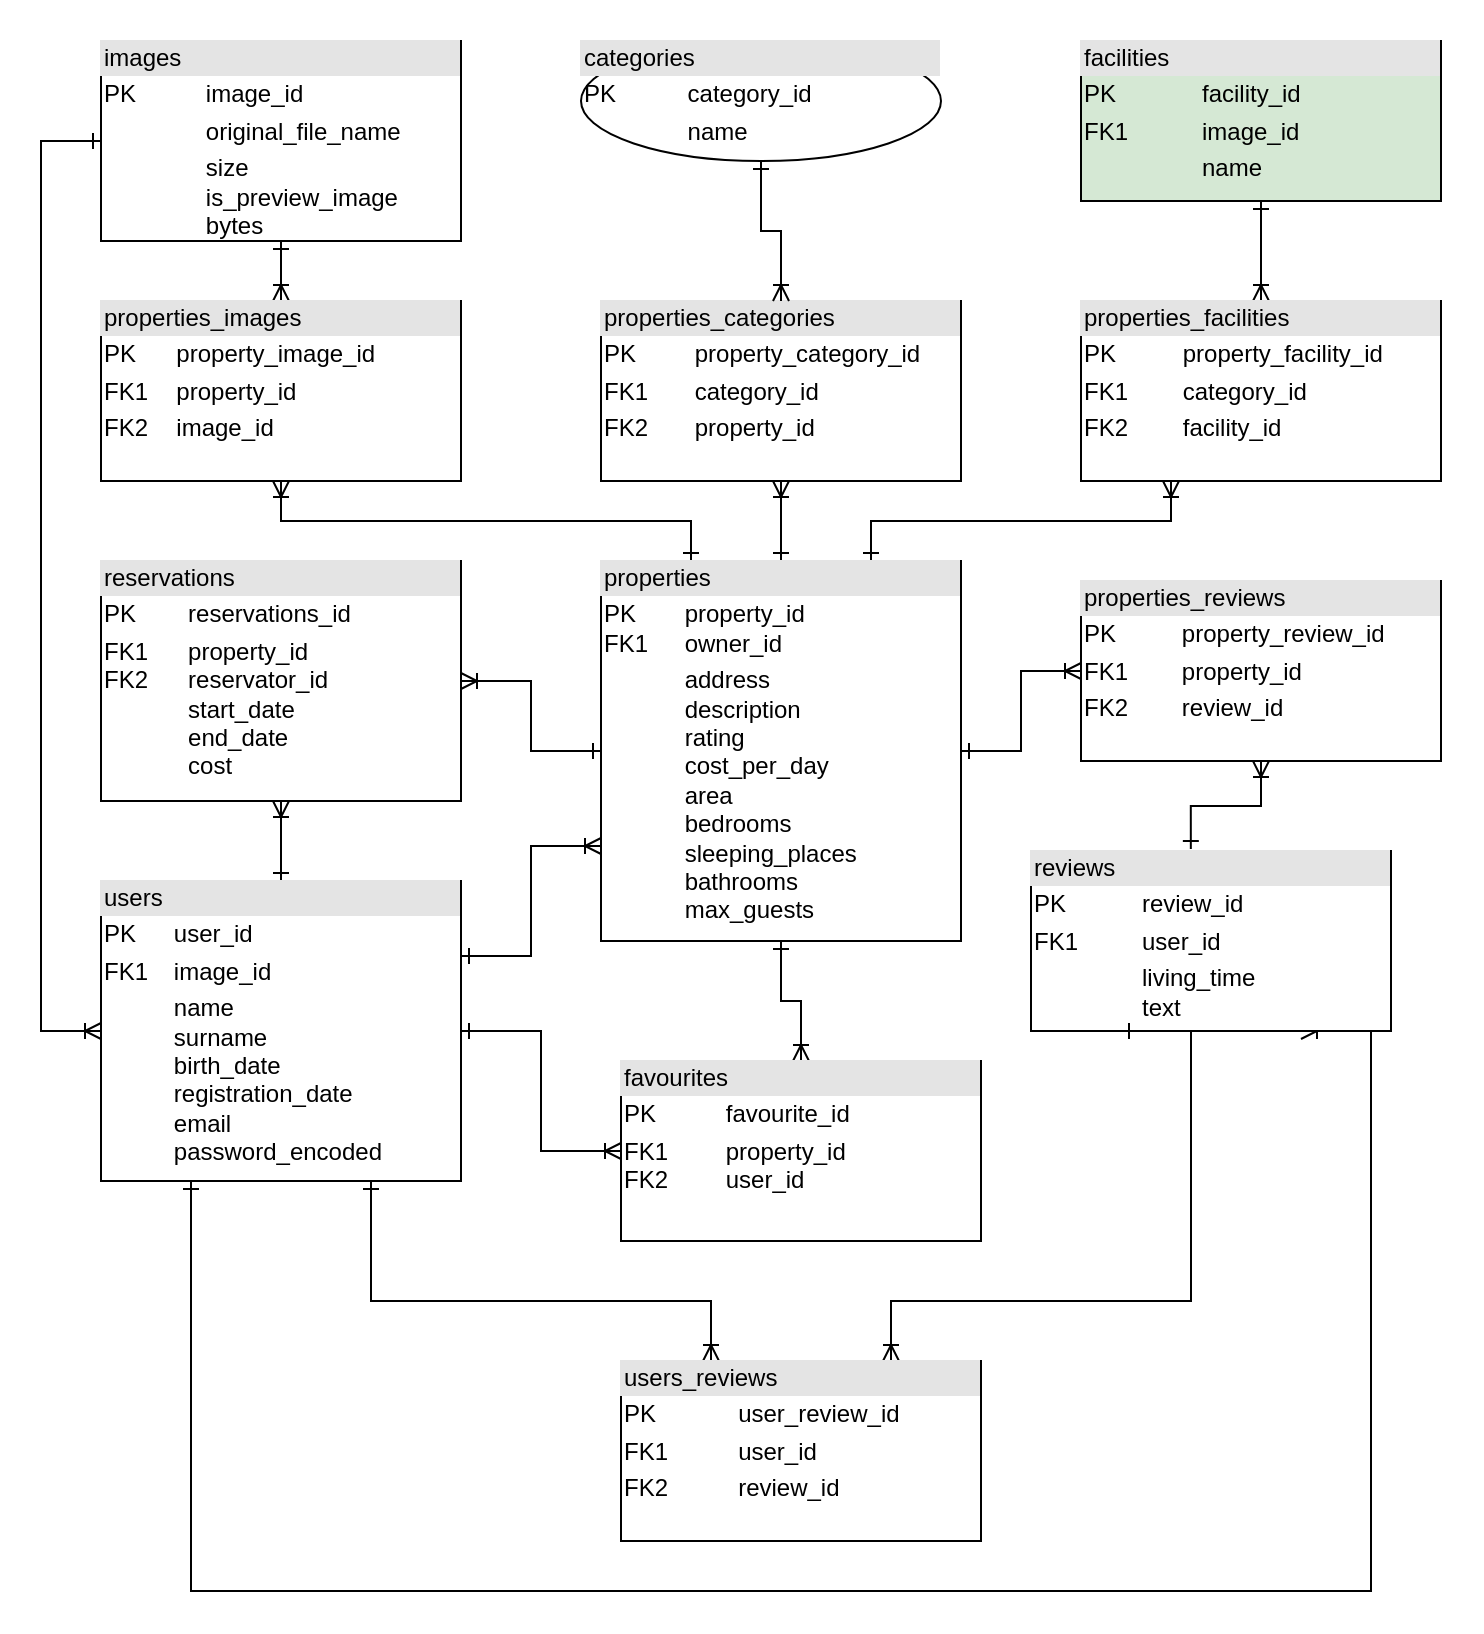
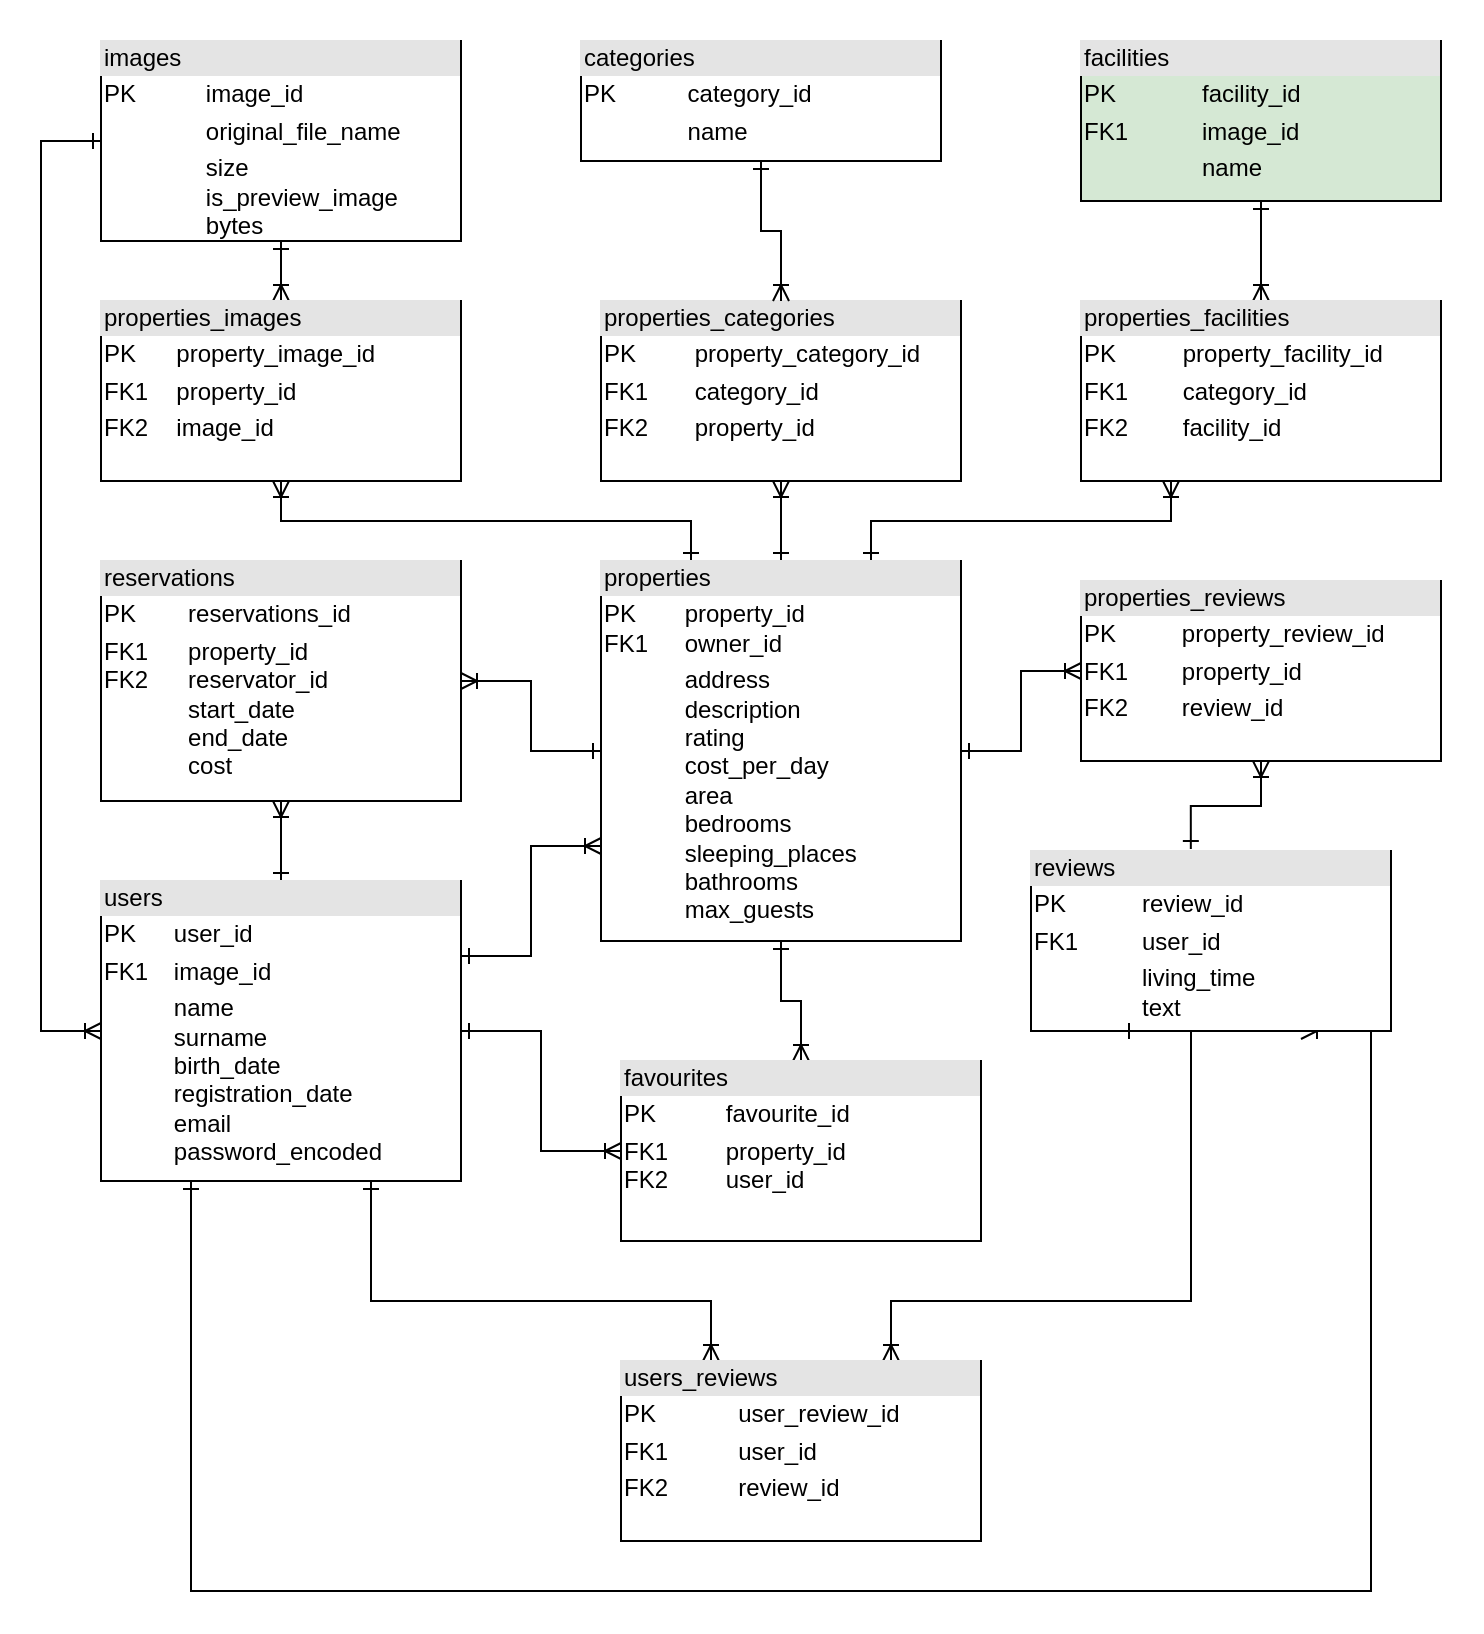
node "categories PK category_id name": shape ellipse -> rectangle
